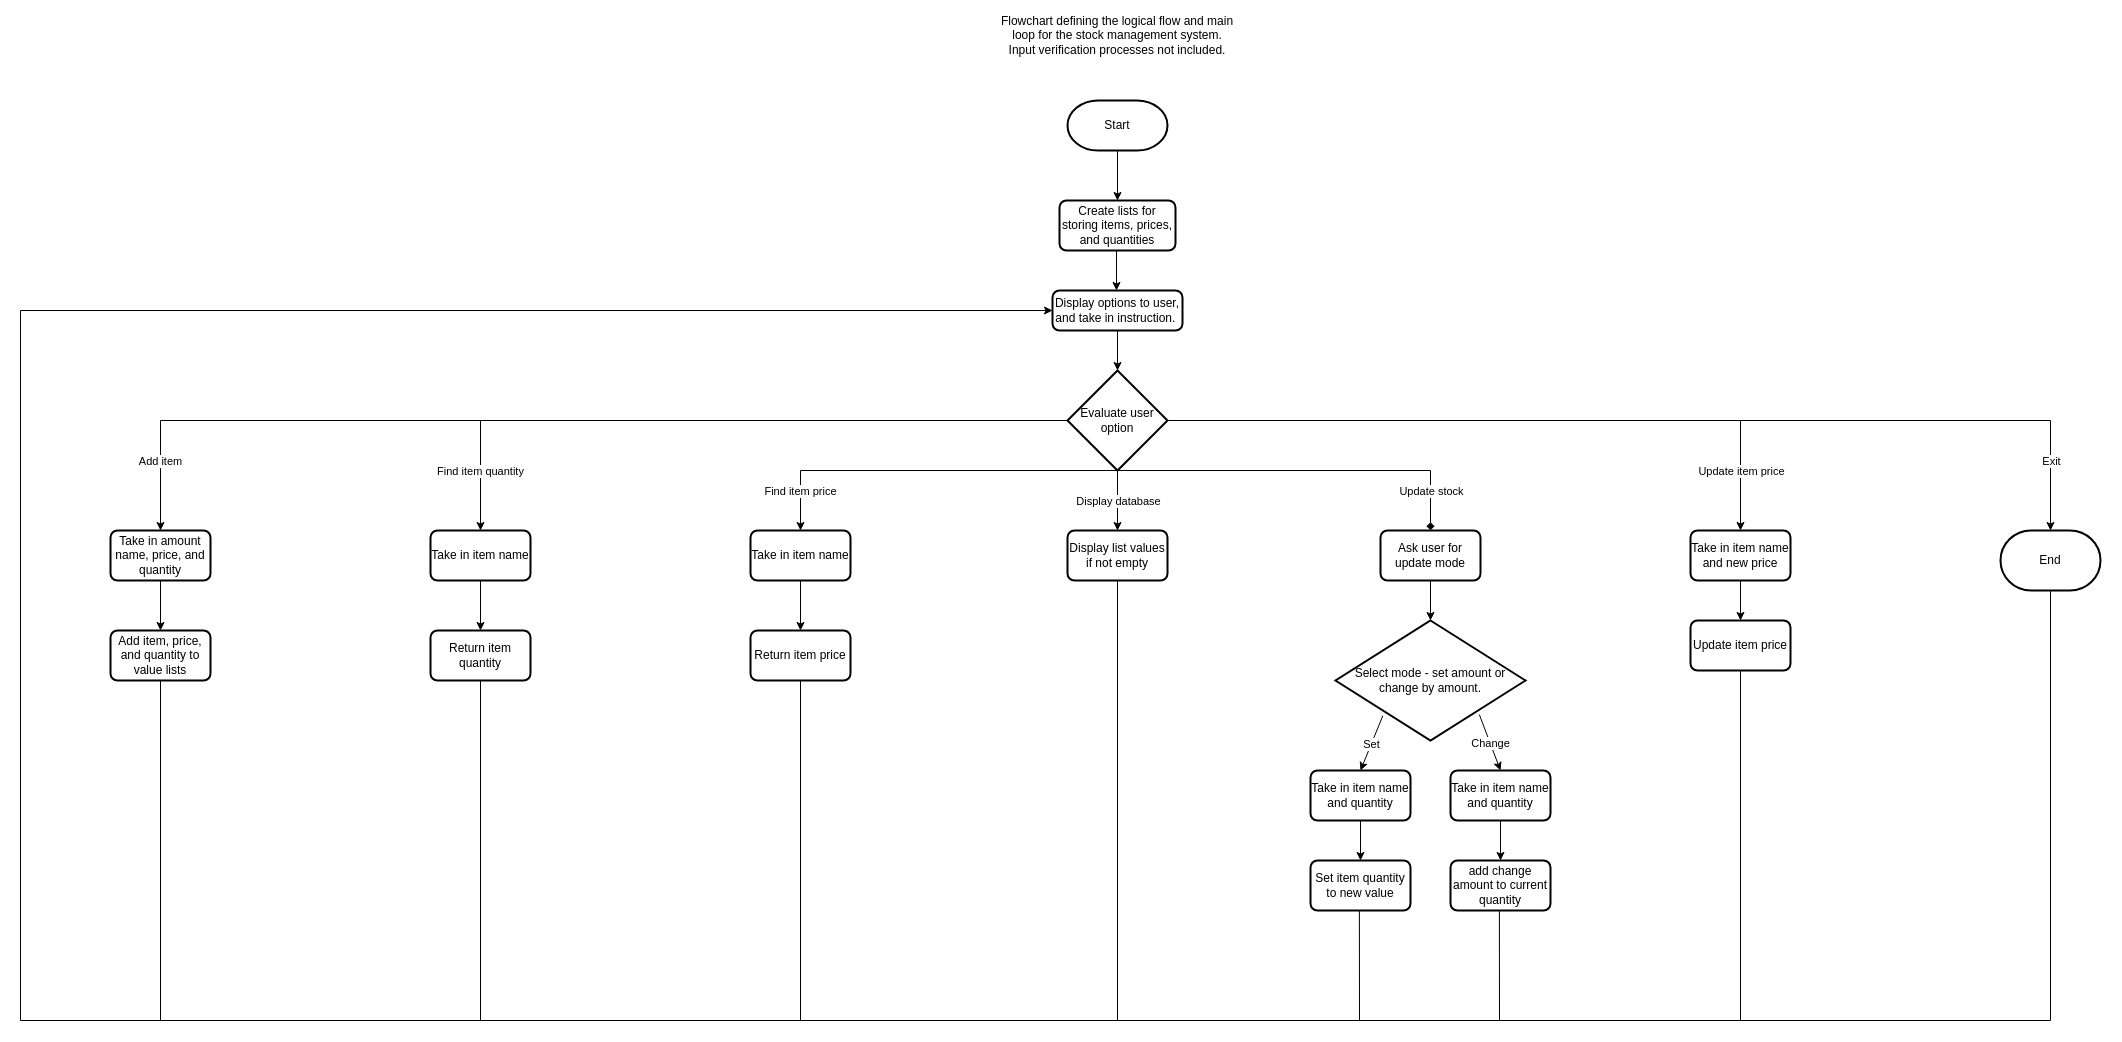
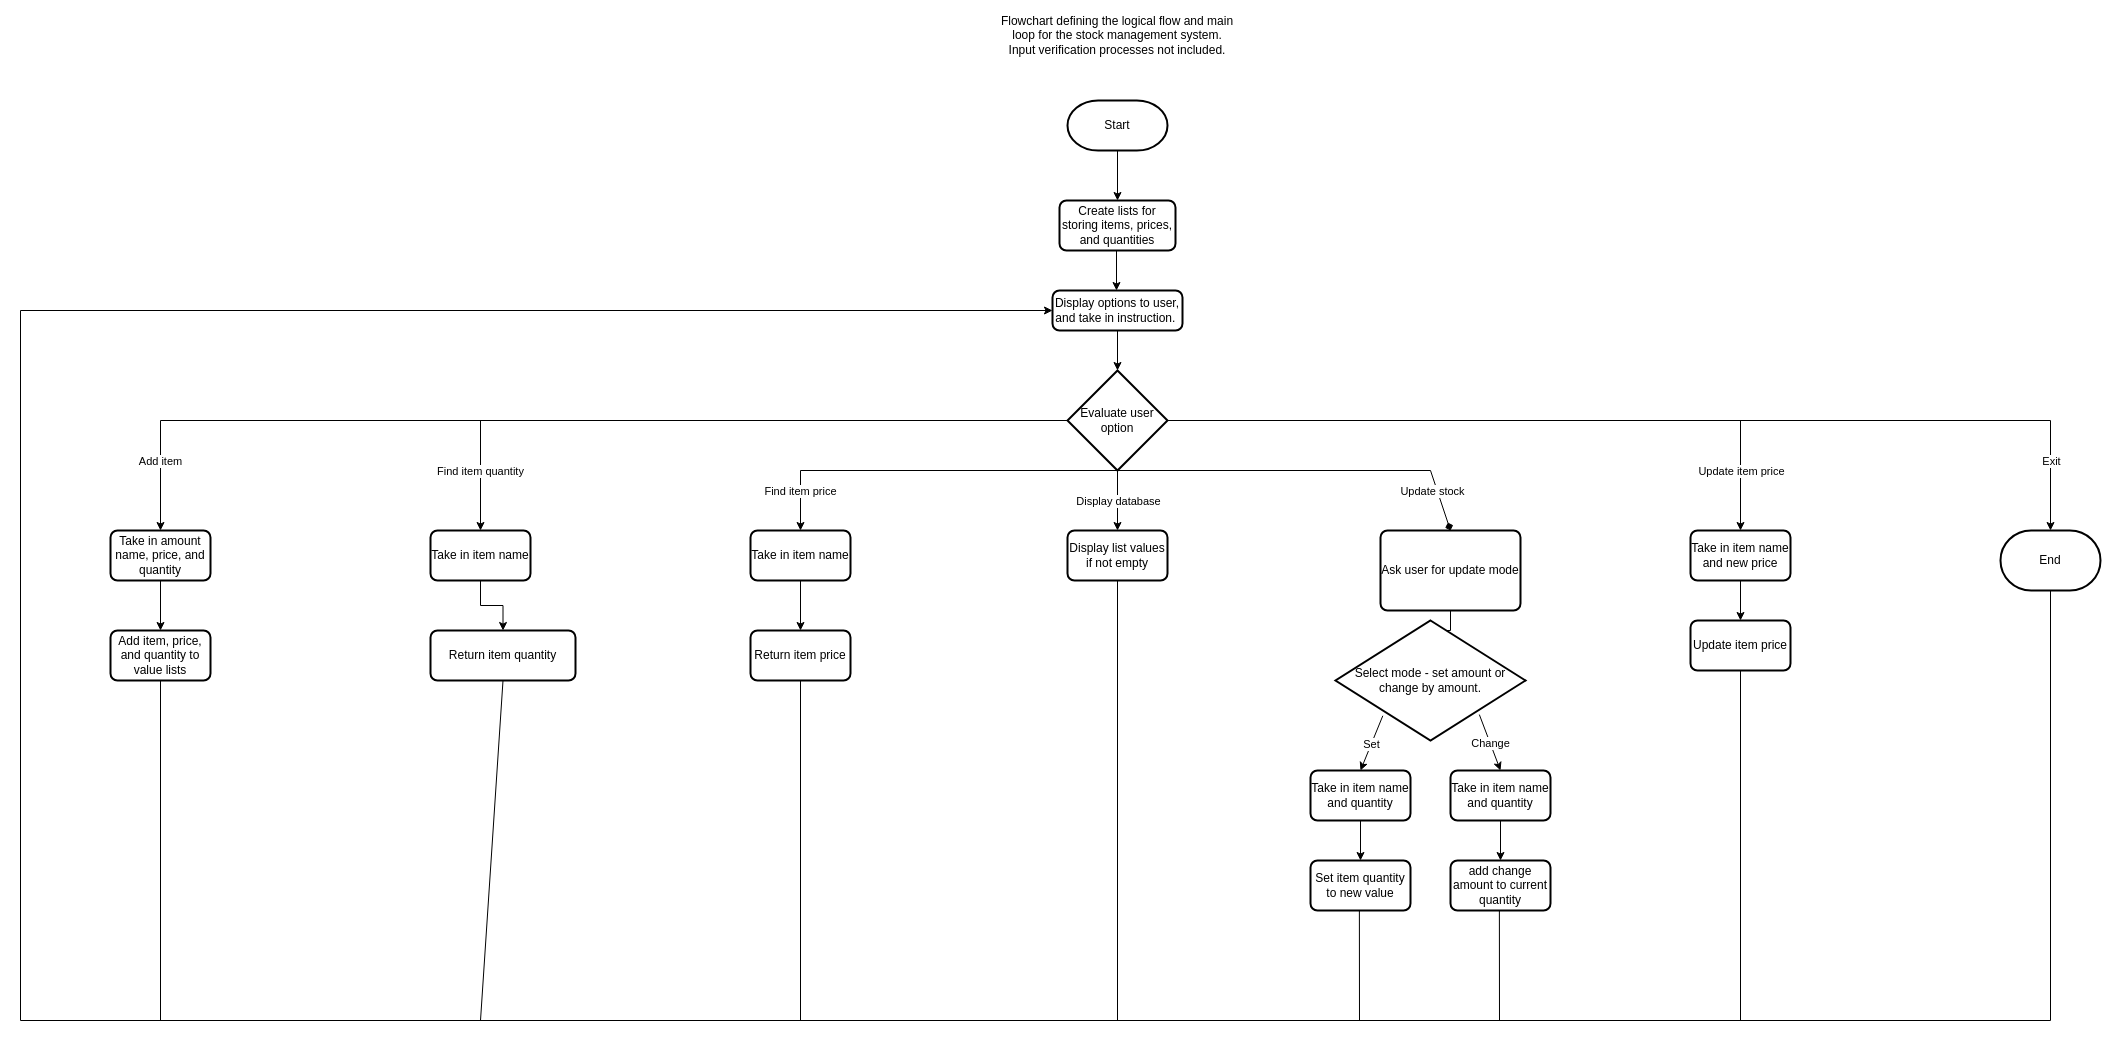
node "Ask user for update mode": size 100x50 -> 140x80
node "Return item quantity": size 100x50 -> 145x50
